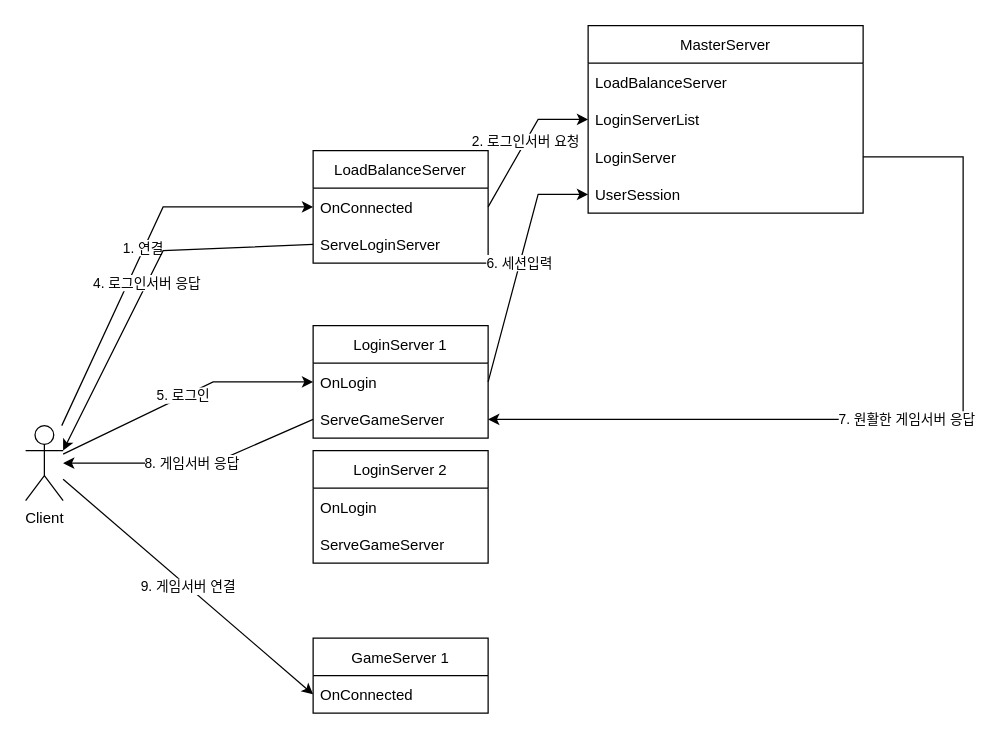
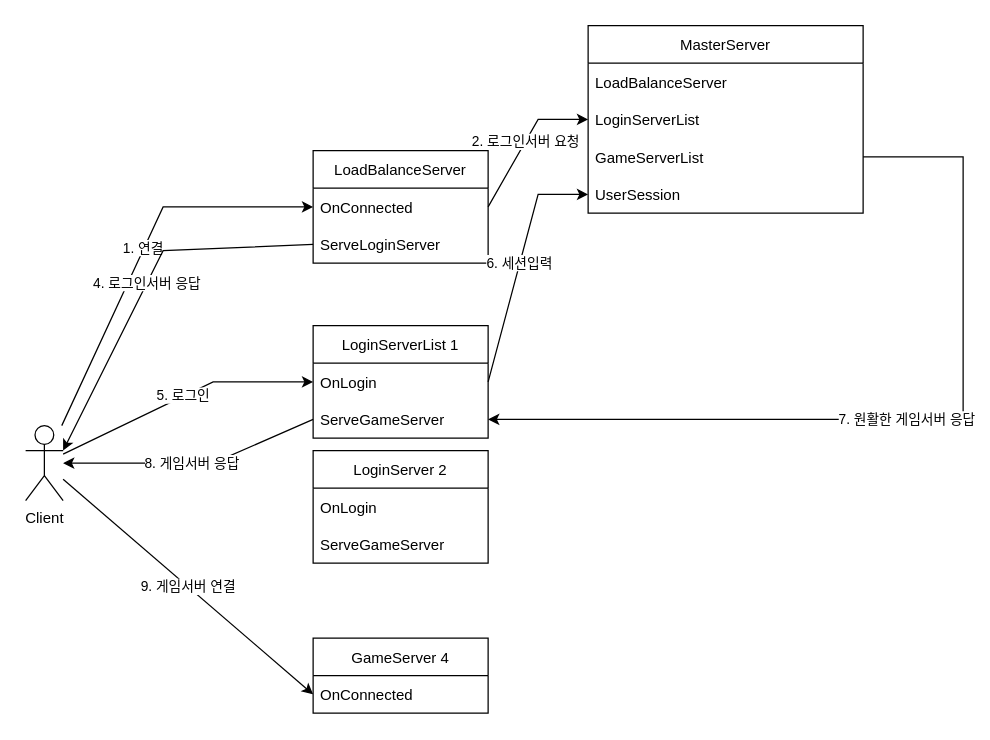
node "LoginServer": label "LoginServer" -> "GameServerList"
node "LoginServer 1": label "LoginServer 1" -> "LoginServerList 1"
node "GameServer 1": label "GameServer 1" -> "GameServer 4"
